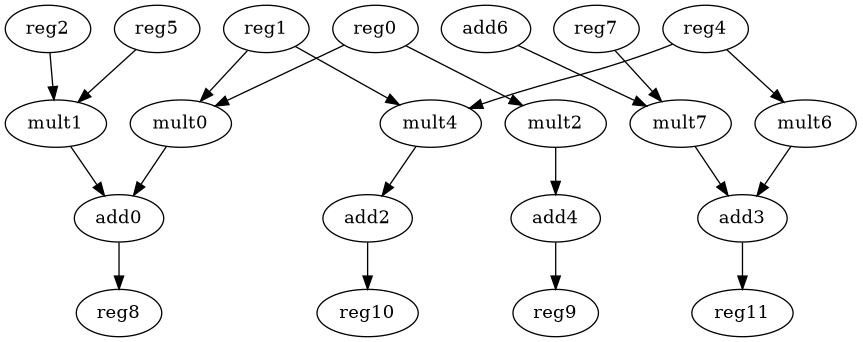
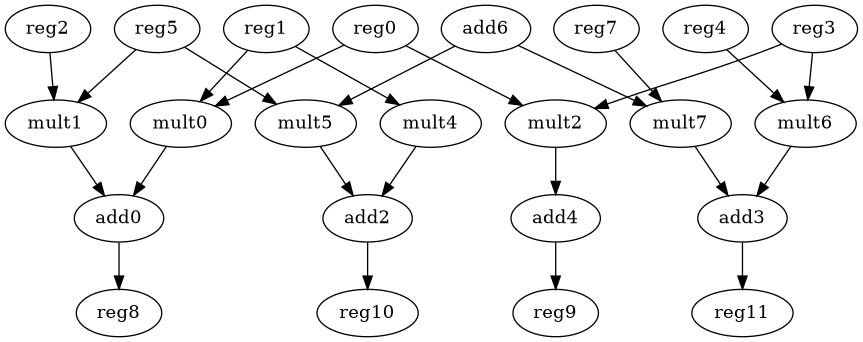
node "reg3": added
edge "reg4" -> "mult4": removed
node "mult5": added
